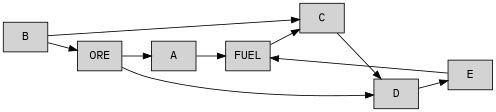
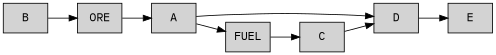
edge "B" -> "C": removed
edge "E" -> "FUEL": removed
edge "ORE" -> "D": now "A" -> "D"
